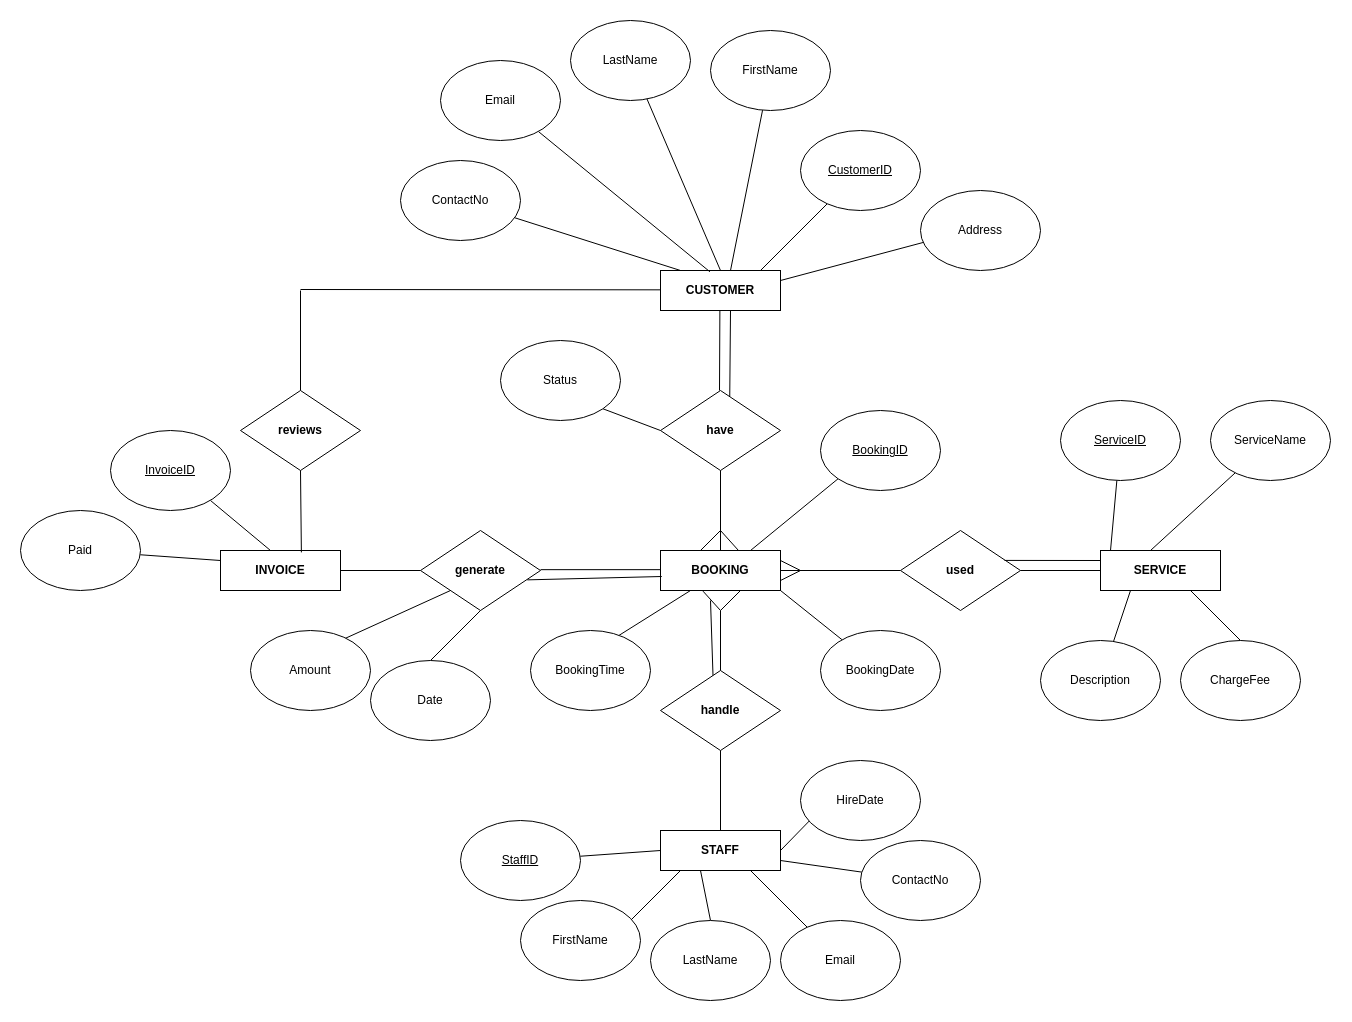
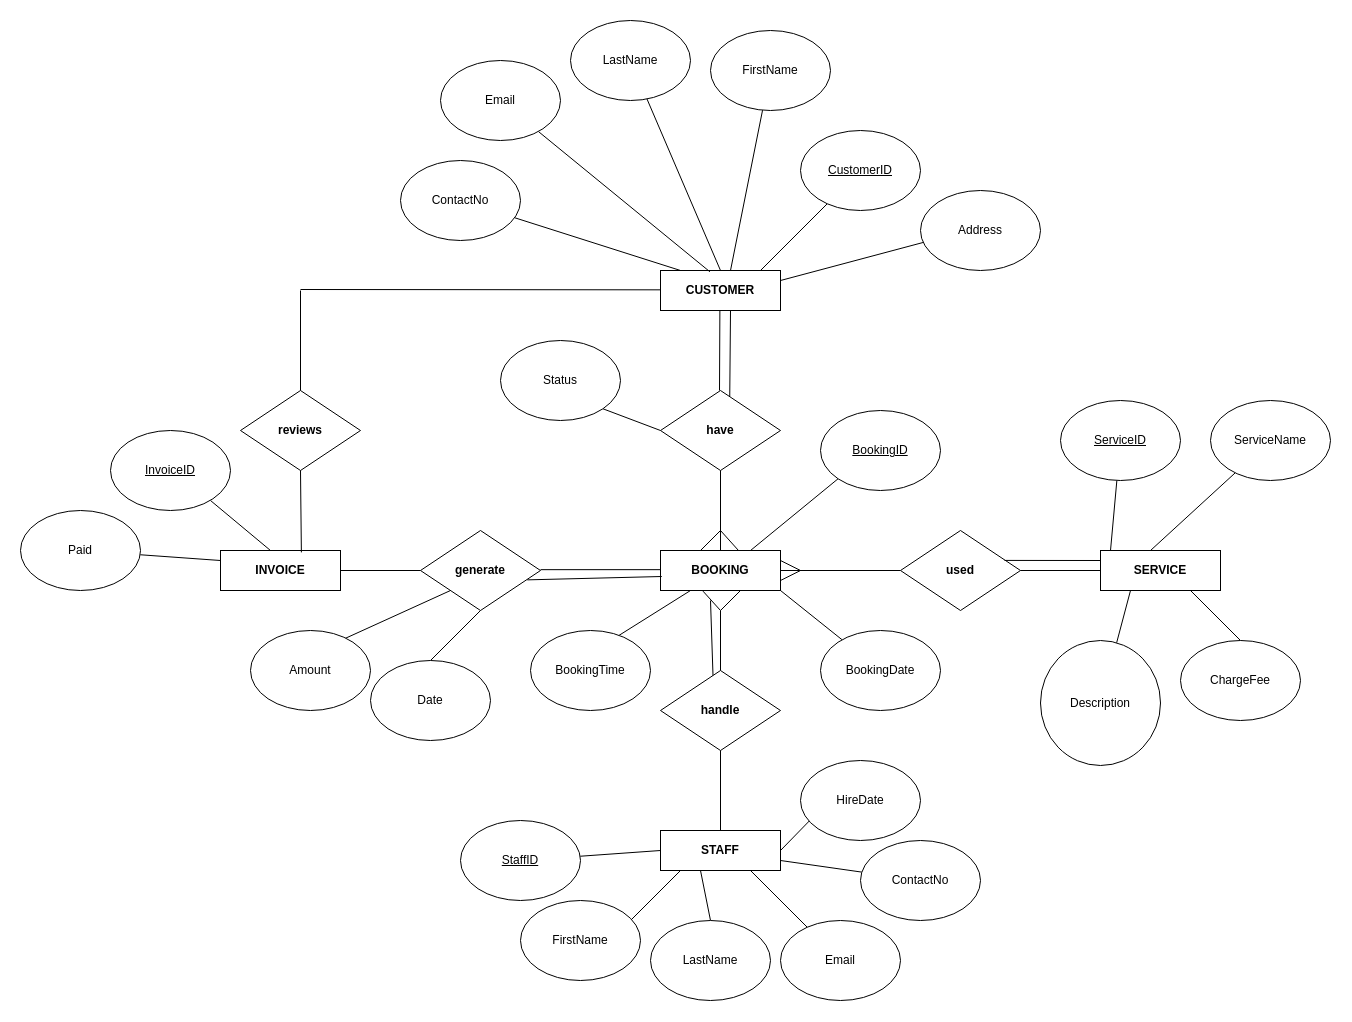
node "Description": size 120x80 -> 120x125
